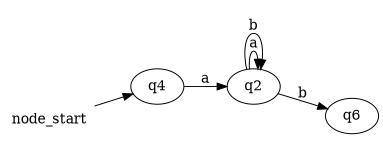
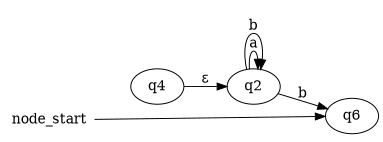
edge "q4" -> "q2": label "a" -> "ε"
edge "node_start" -> "q4": now "node_start" -> "q6"
